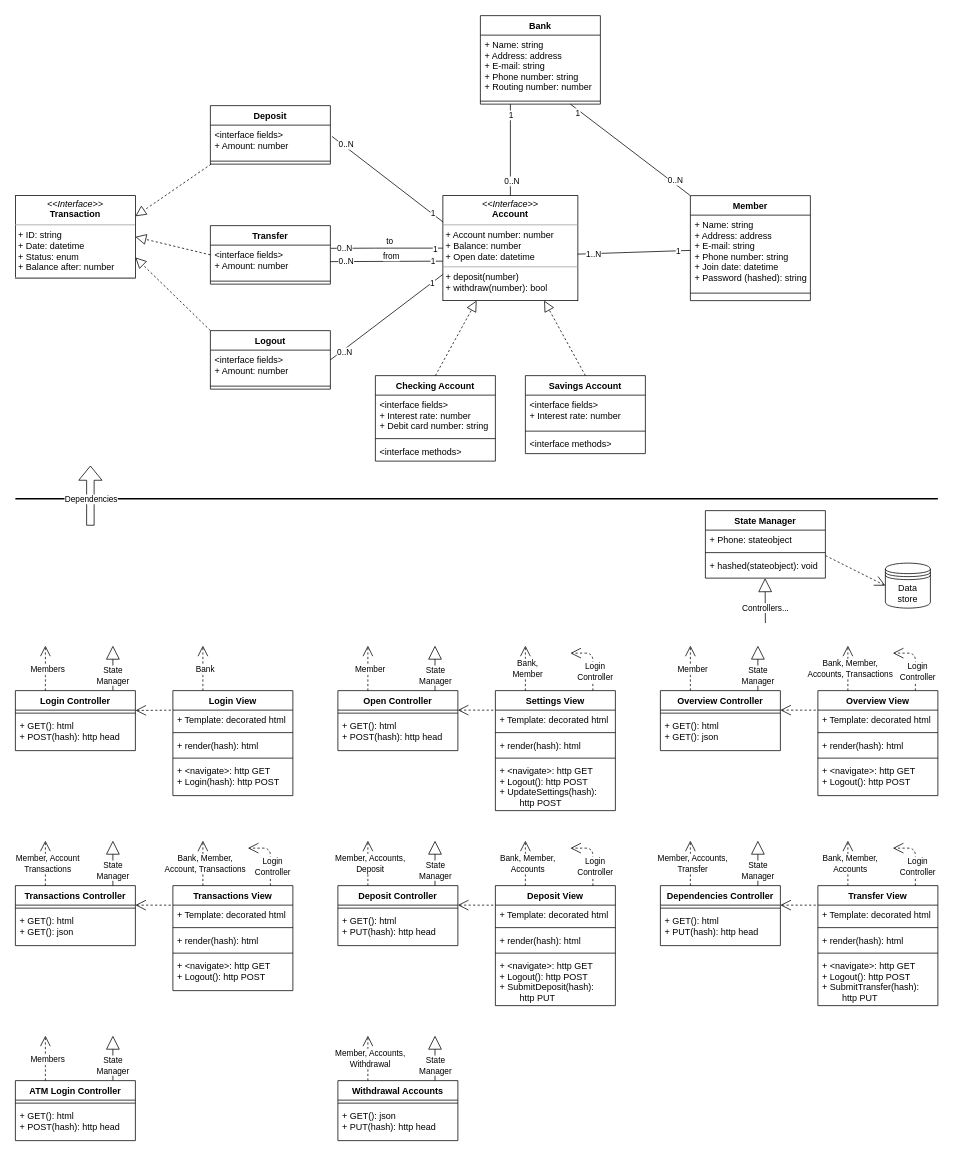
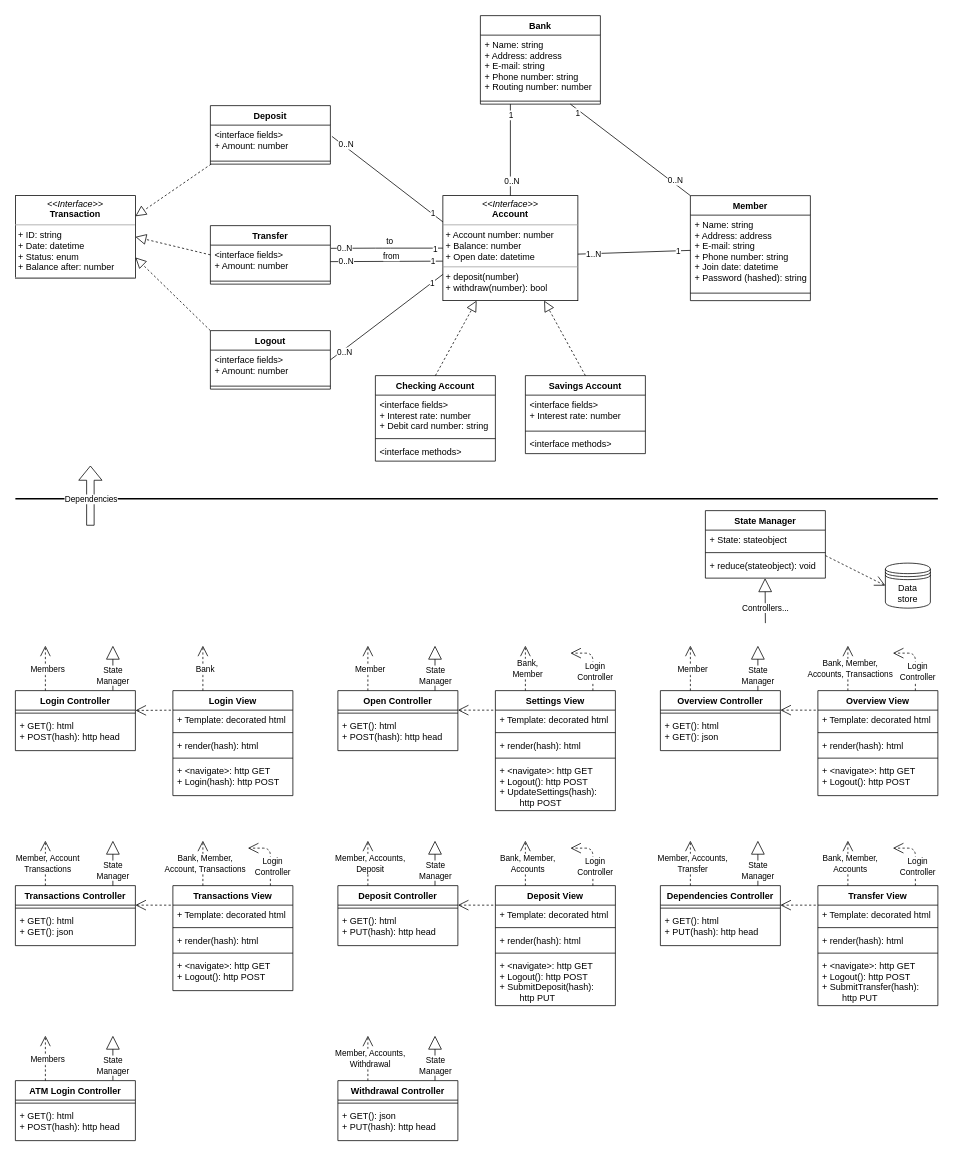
node "+ Phone: stateobject": label "+ Phone: stateobject" -> "+ State: stateobject"
node "+ hashed(stateobject): void": label "+ hashed(stateobject): void" -> "+ reduce(stateobject): void"
node "Withdrawal Accounts": label "Withdrawal Accounts" -> "Withdrawal Controller"
